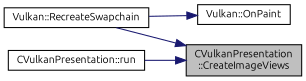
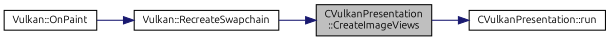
edge "Vulkan::RecreateSwapchain" -> "Vulkan::OnPaint": reversed
edge "CVulkanPresentation::run" -> "CVulkanPresentation ::CreateImageViews": reversed
